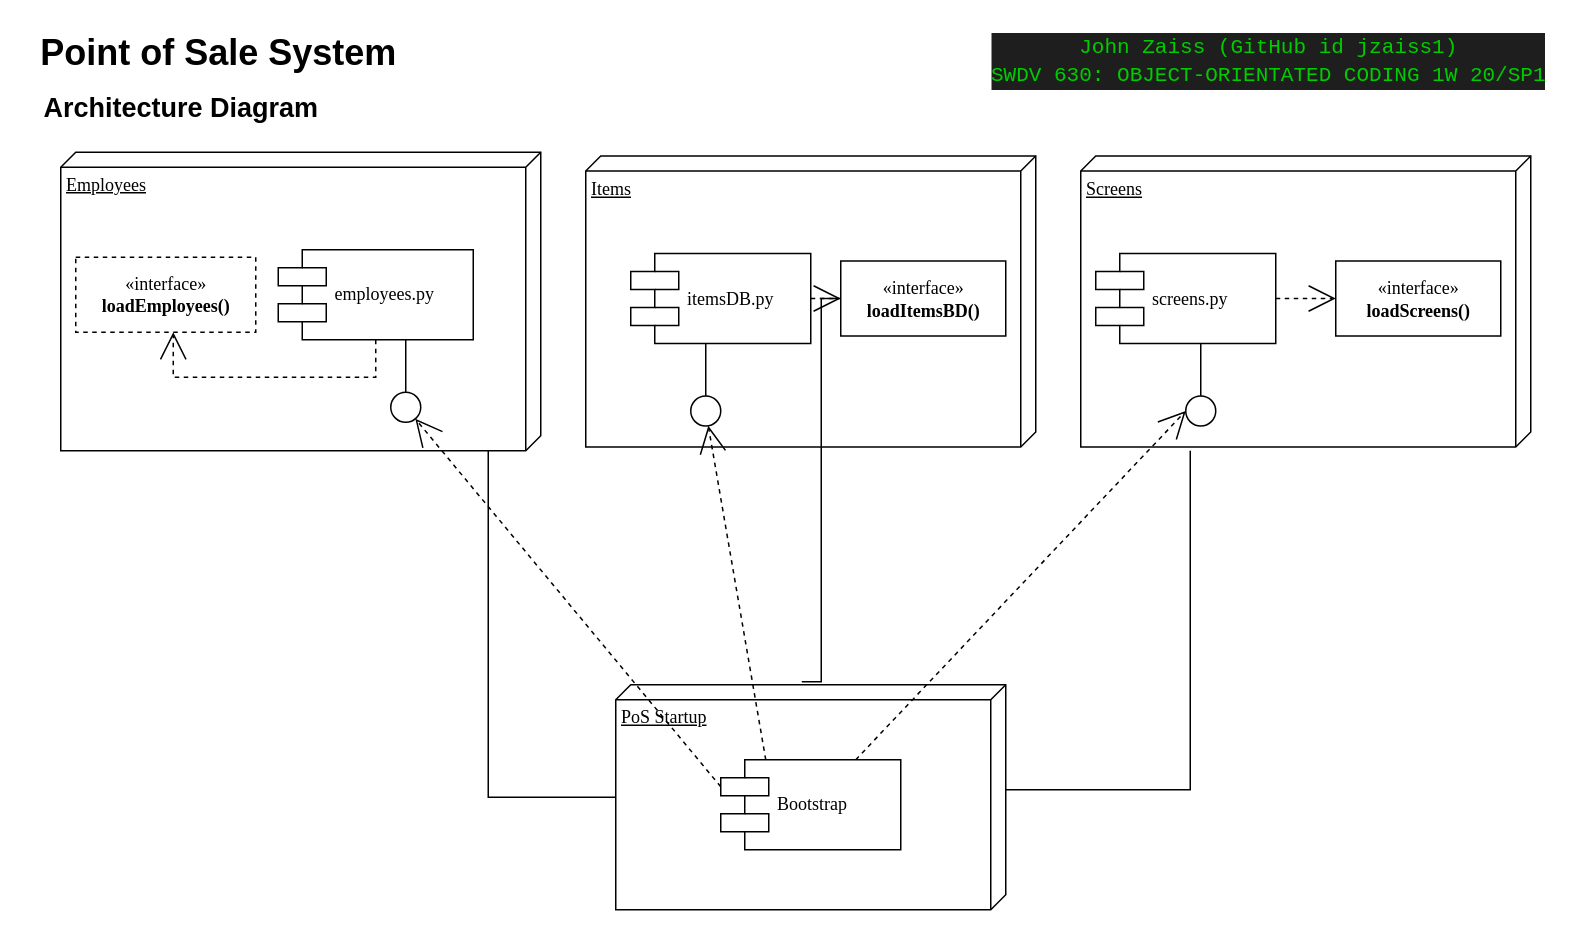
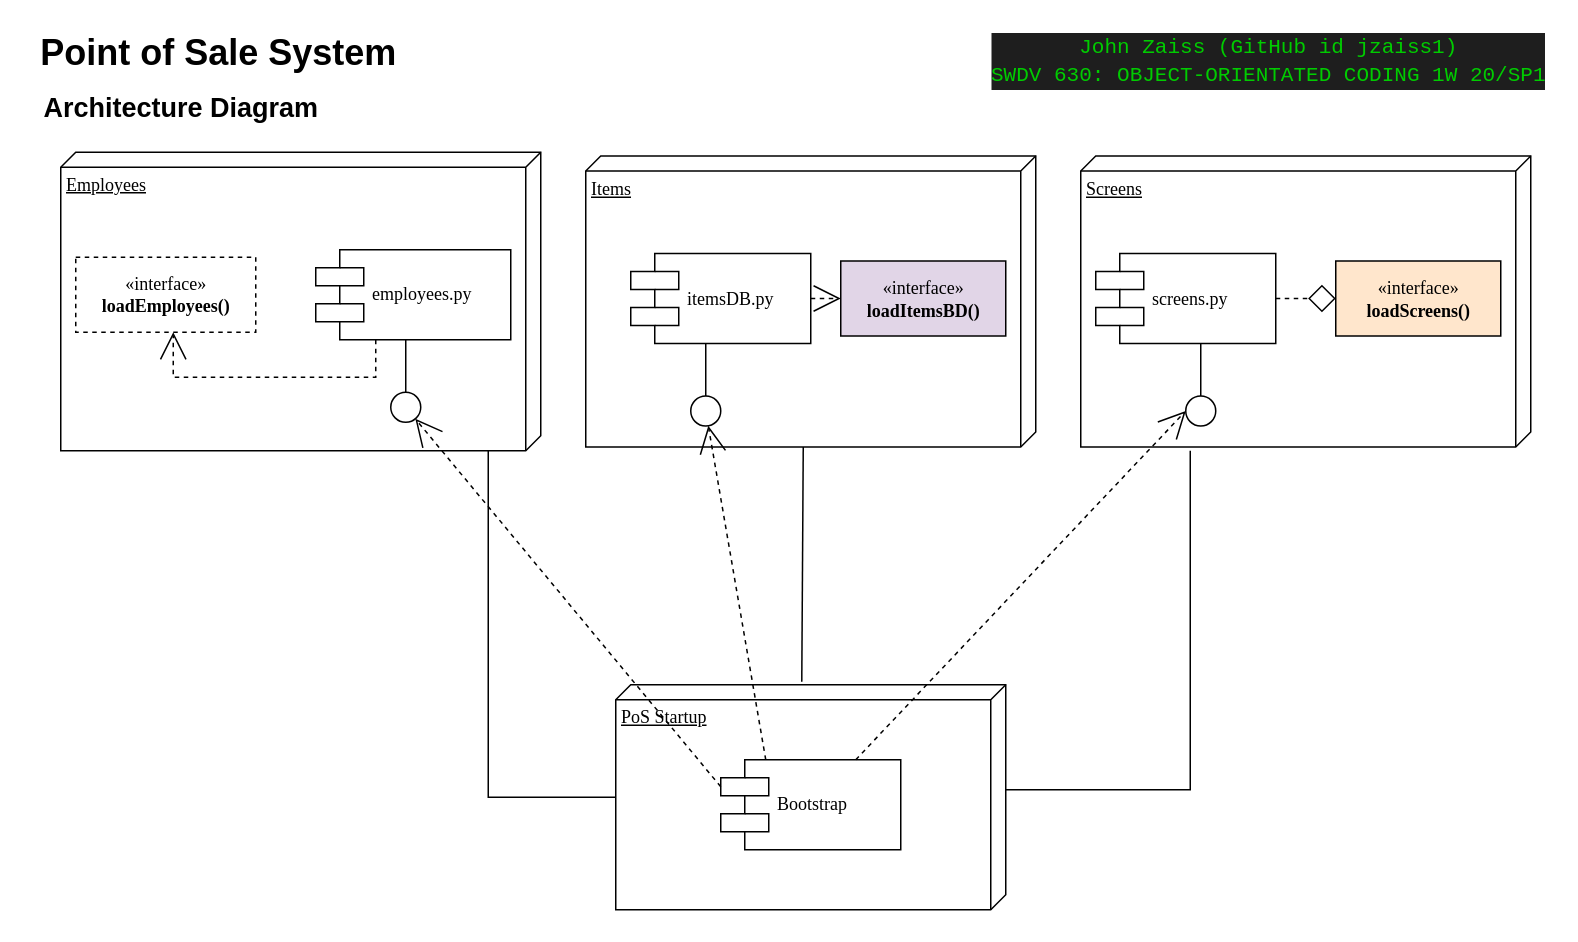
node "employees.py": moved (376, 295) -> (413, 295)
node "«interface» loadItemsBD()": fillcolor #ffffff -> #e1d5e7
edge "screens.py" -> "«interface» loadScreens()": arrowhead open -> diamond
node "«interface» loadScreens()": fillcolor #ffffff -> #ffe6cc
edge "«interface» loadItemsBD()" -- "PoS Startup": now "Items" -- "PoS Startup"
